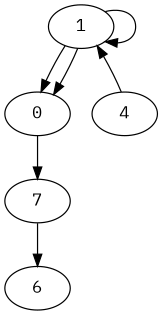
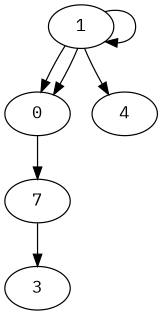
edge "4" -> "1": reversed
node "6": label "6" -> "3"
